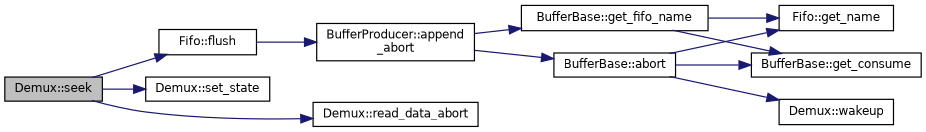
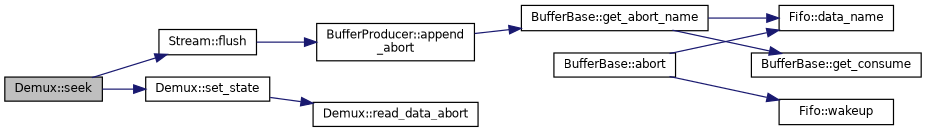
node "BufferBase::get_fifo_name": label "BufferBase::get_fifo_name" -> "BufferBase::get_abort_name"
node "Fifo::get_name": label "Fifo::get_name" -> "Fifo::data_name"
node "Fifo::flush": label "Fifo::flush" -> "Stream::flush"
edge "BufferProducer::append _abort" -> "BufferBase::abort": removed
edge "BufferBase::abort" -> "BufferBase::get_consume": removed
node "Demux::wakeup": label "Demux::wakeup" -> "Fifo::wakeup"
edge "Demux::seek" -> "Demux::read_data_abort": now "Demux::set_state" -> "Demux::read_data_abort"
